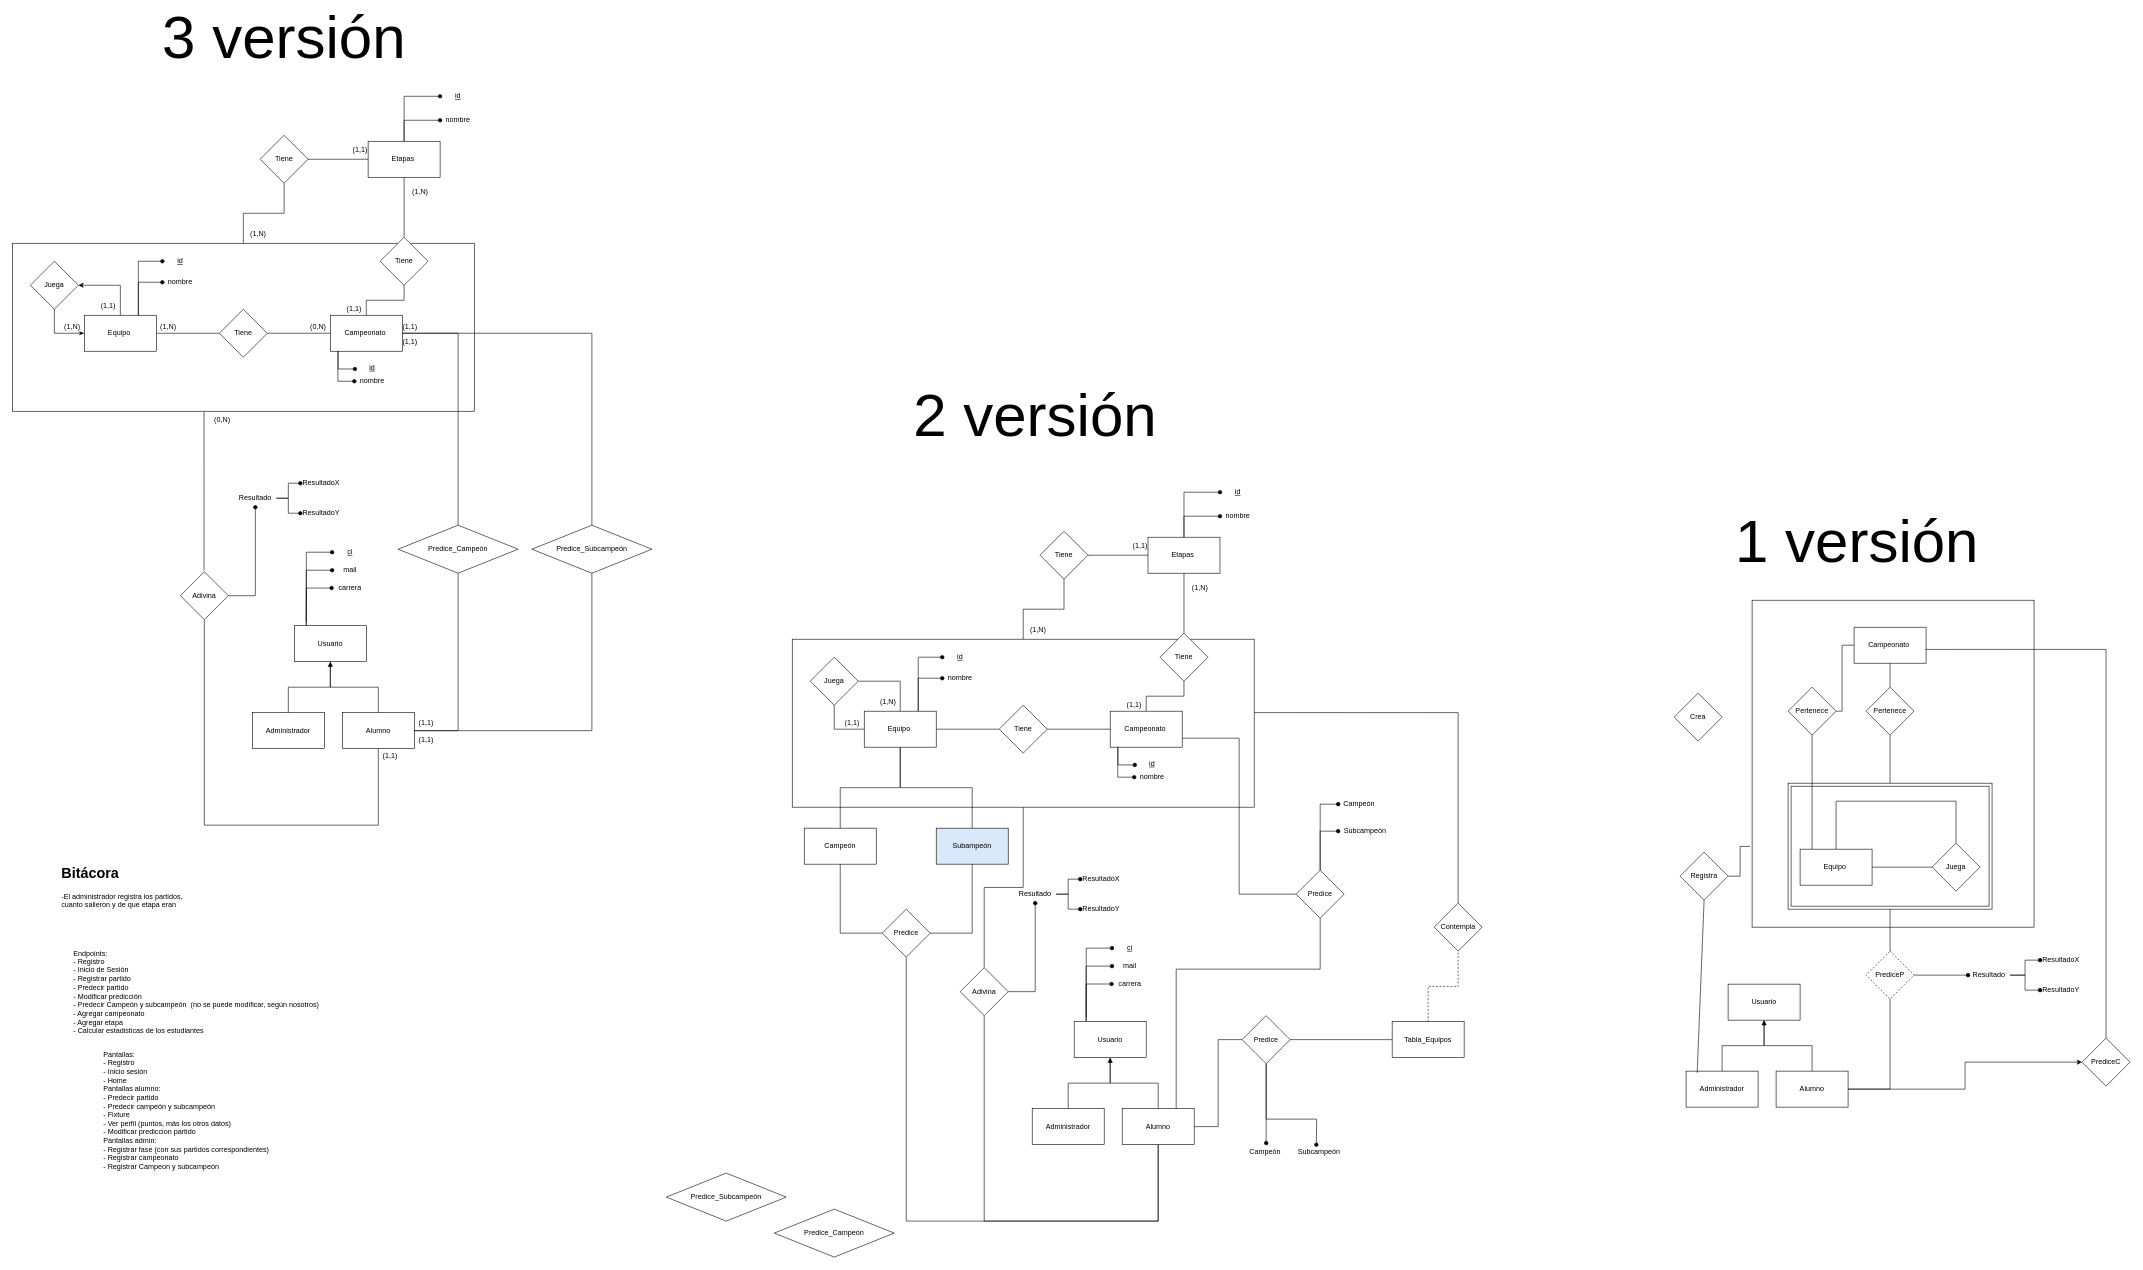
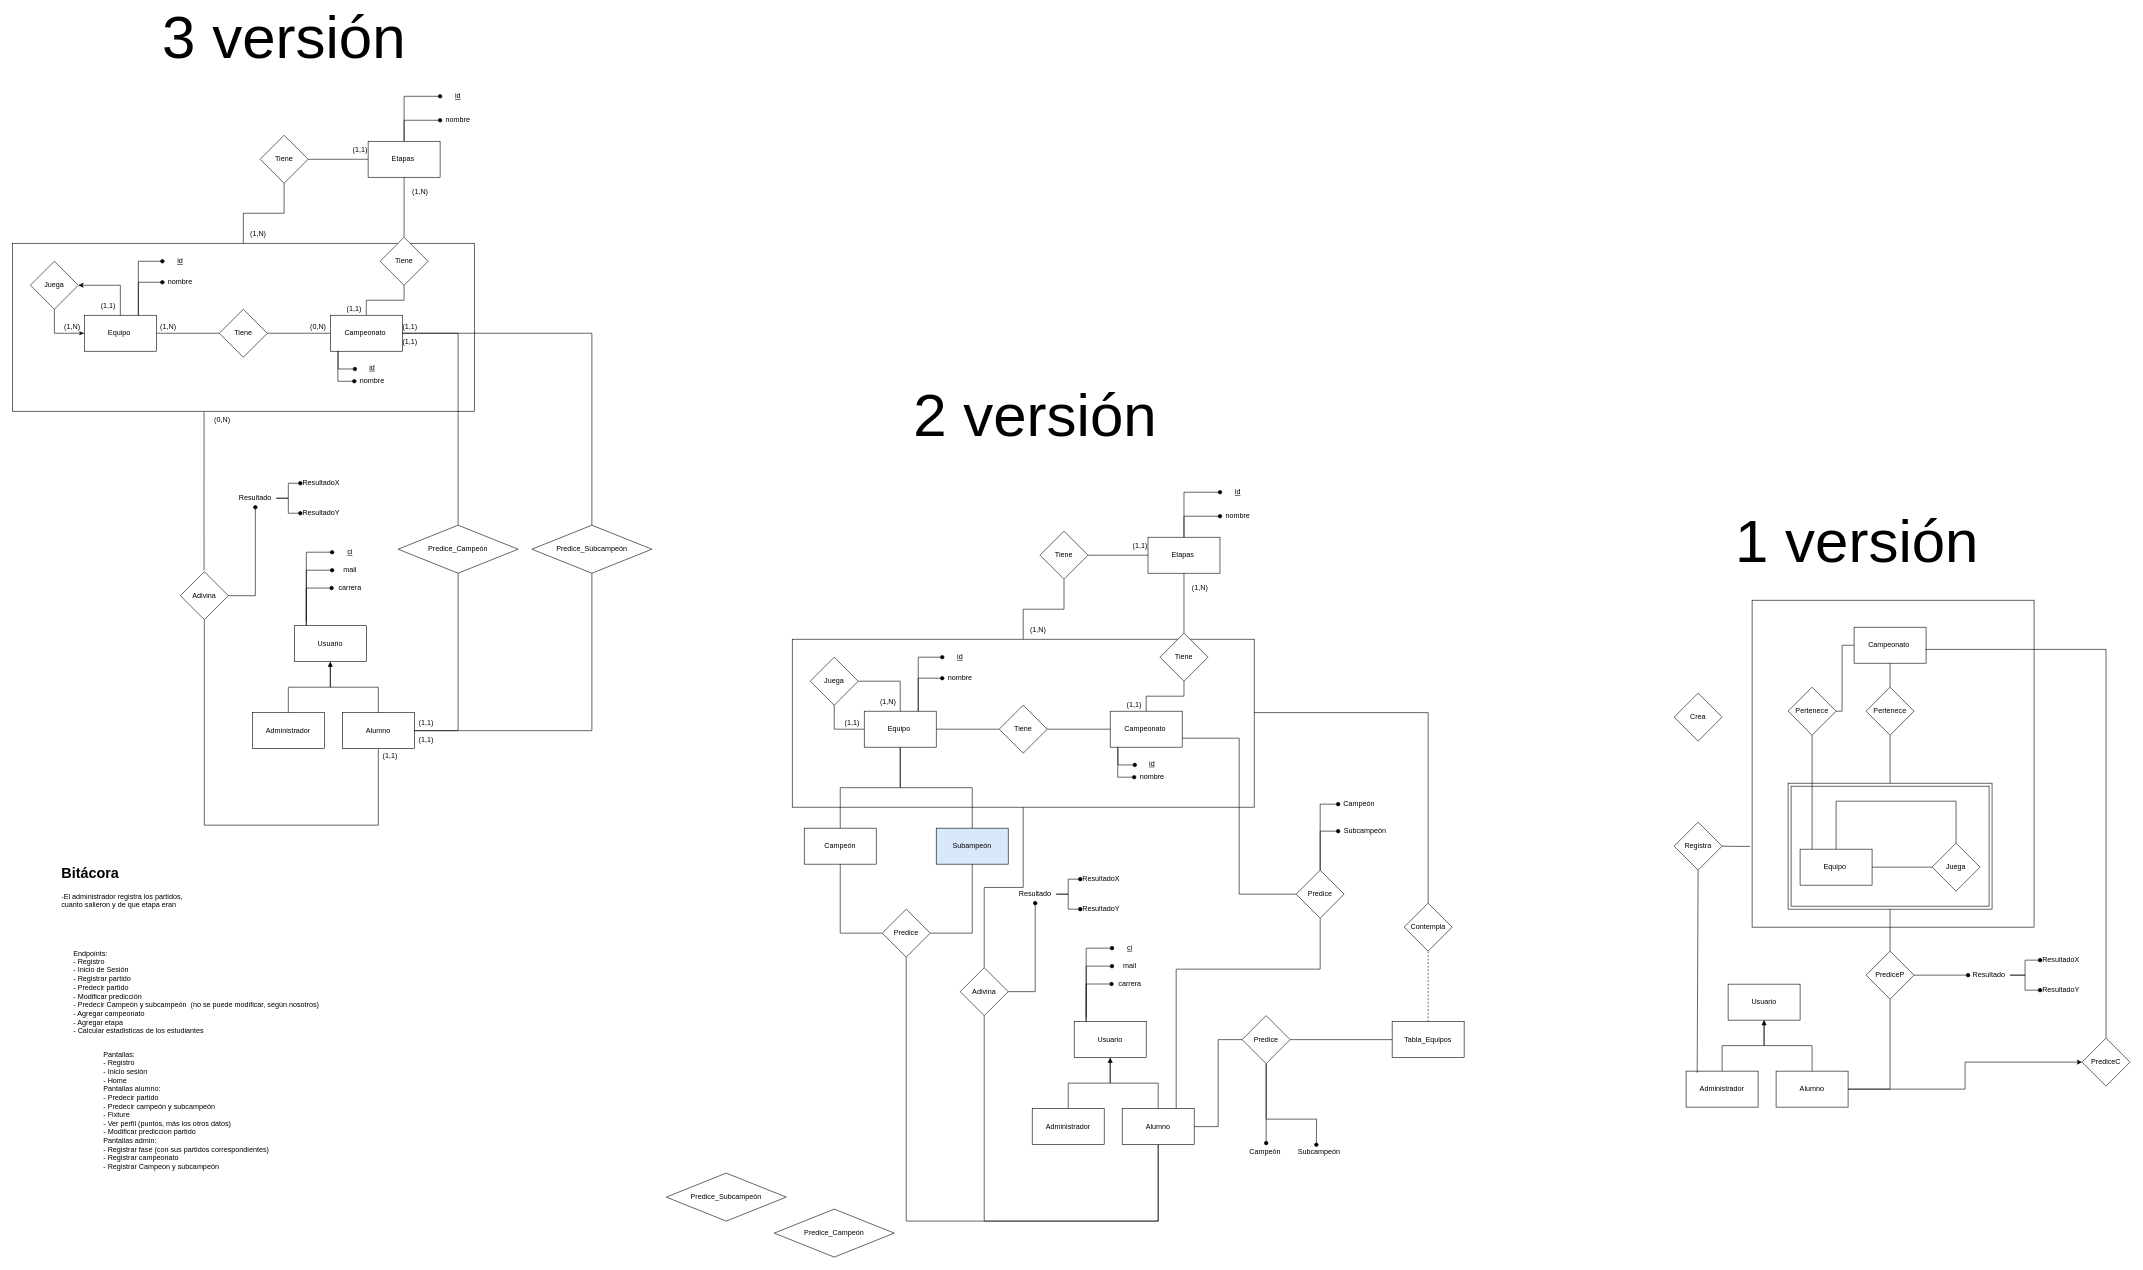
node "Registra": moved (1704, 876) -> (1698, 846)
node "Contempla": moved (1458, 927) -> (1428, 927)
node "PrediceP": style dashed -> solid
